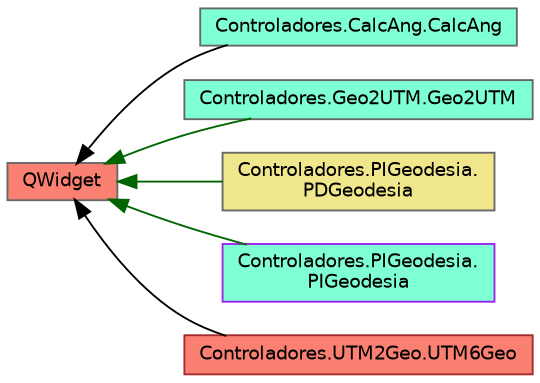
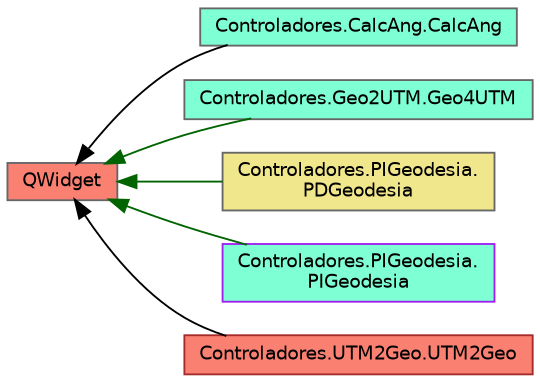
node "Controladores.Geo2UTM.Geo2UTM": label "Controladores.Geo2UTM.Geo2UTM" -> "Controladores.Geo2UTM.Geo4UTM"
node "Controladores.UTM2Geo.UTM6Geo": label "Controladores.UTM2Geo.UTM6Geo" -> "Controladores.UTM2Geo.UTM2Geo"
